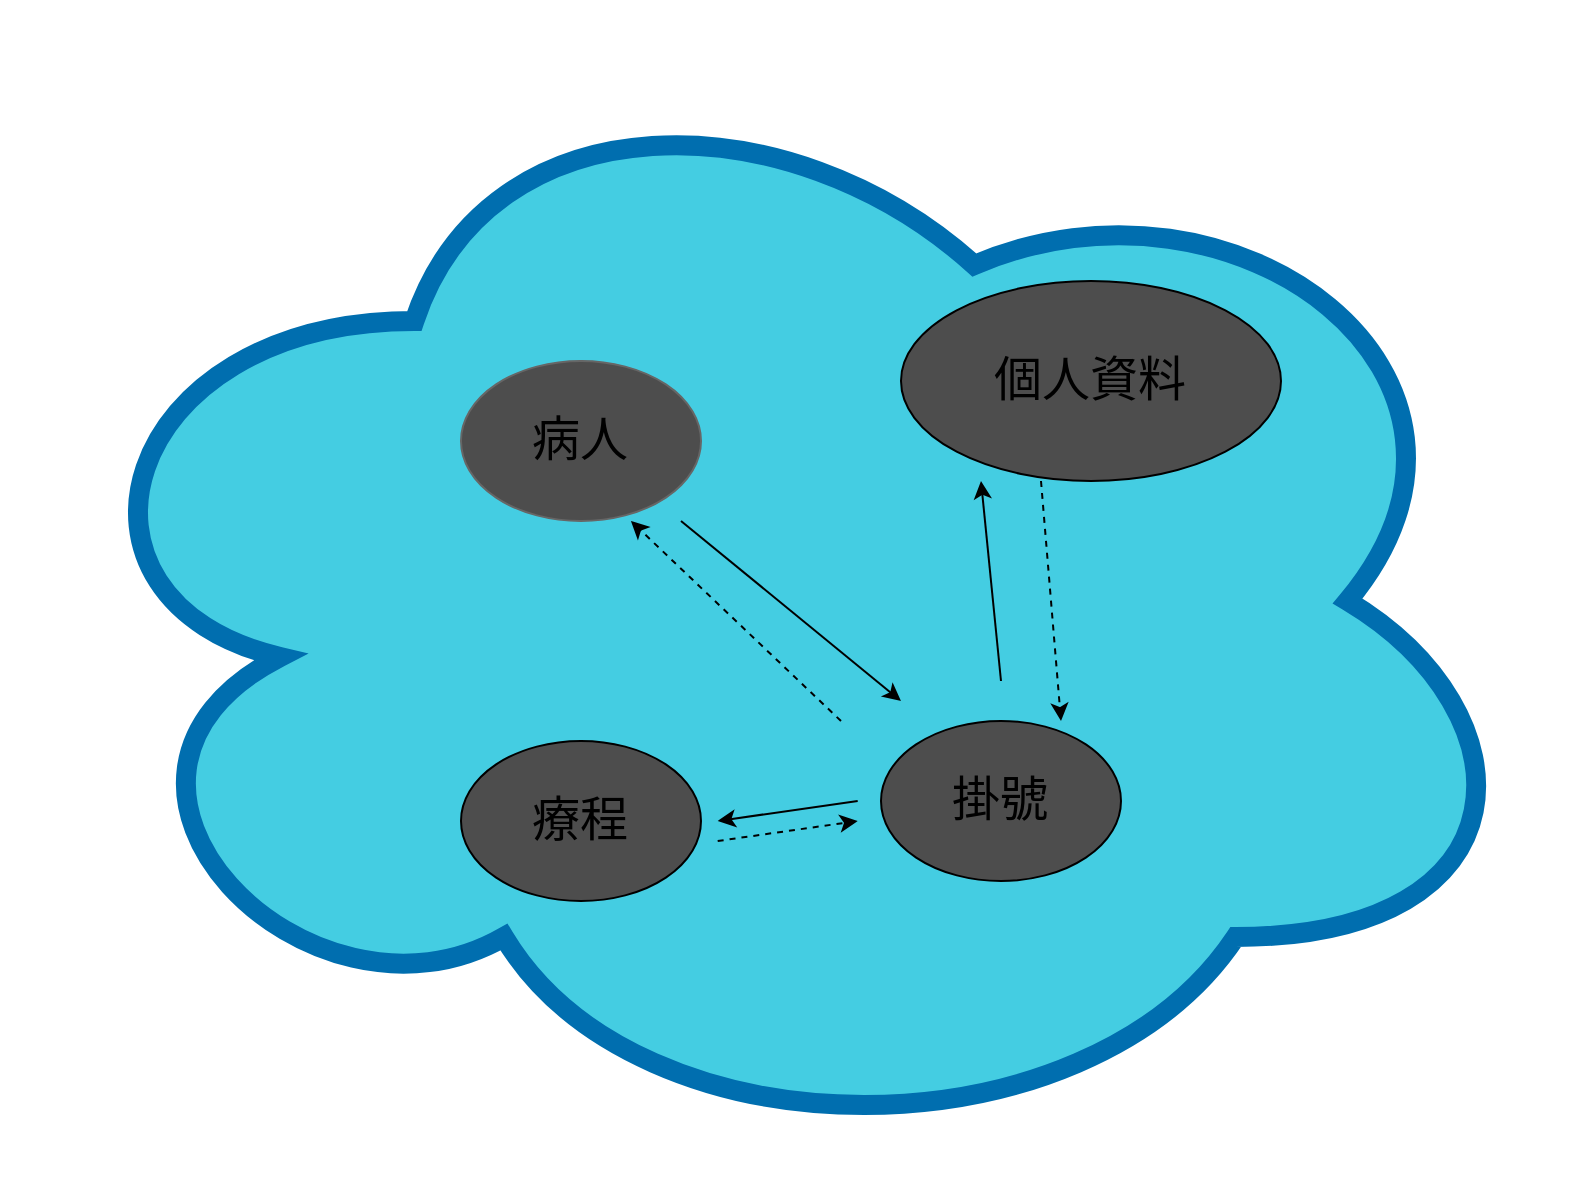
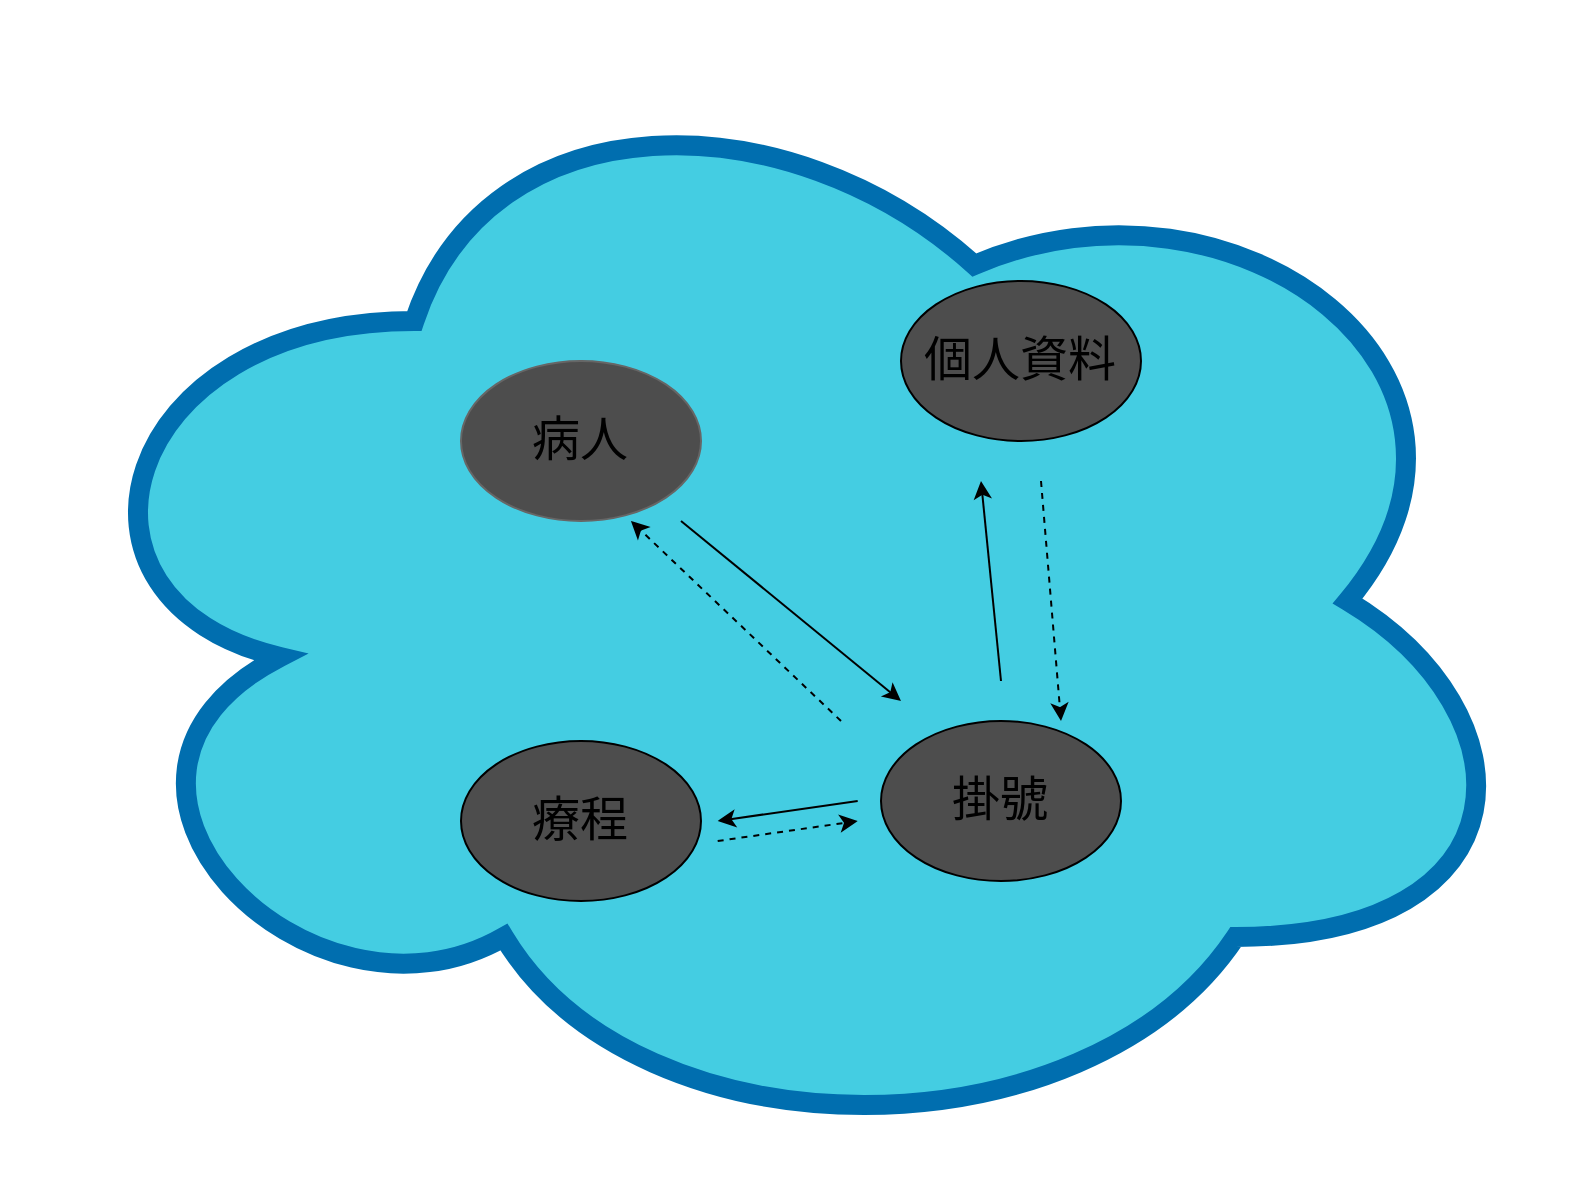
node "個人資料": size 380x200 -> 240x160
